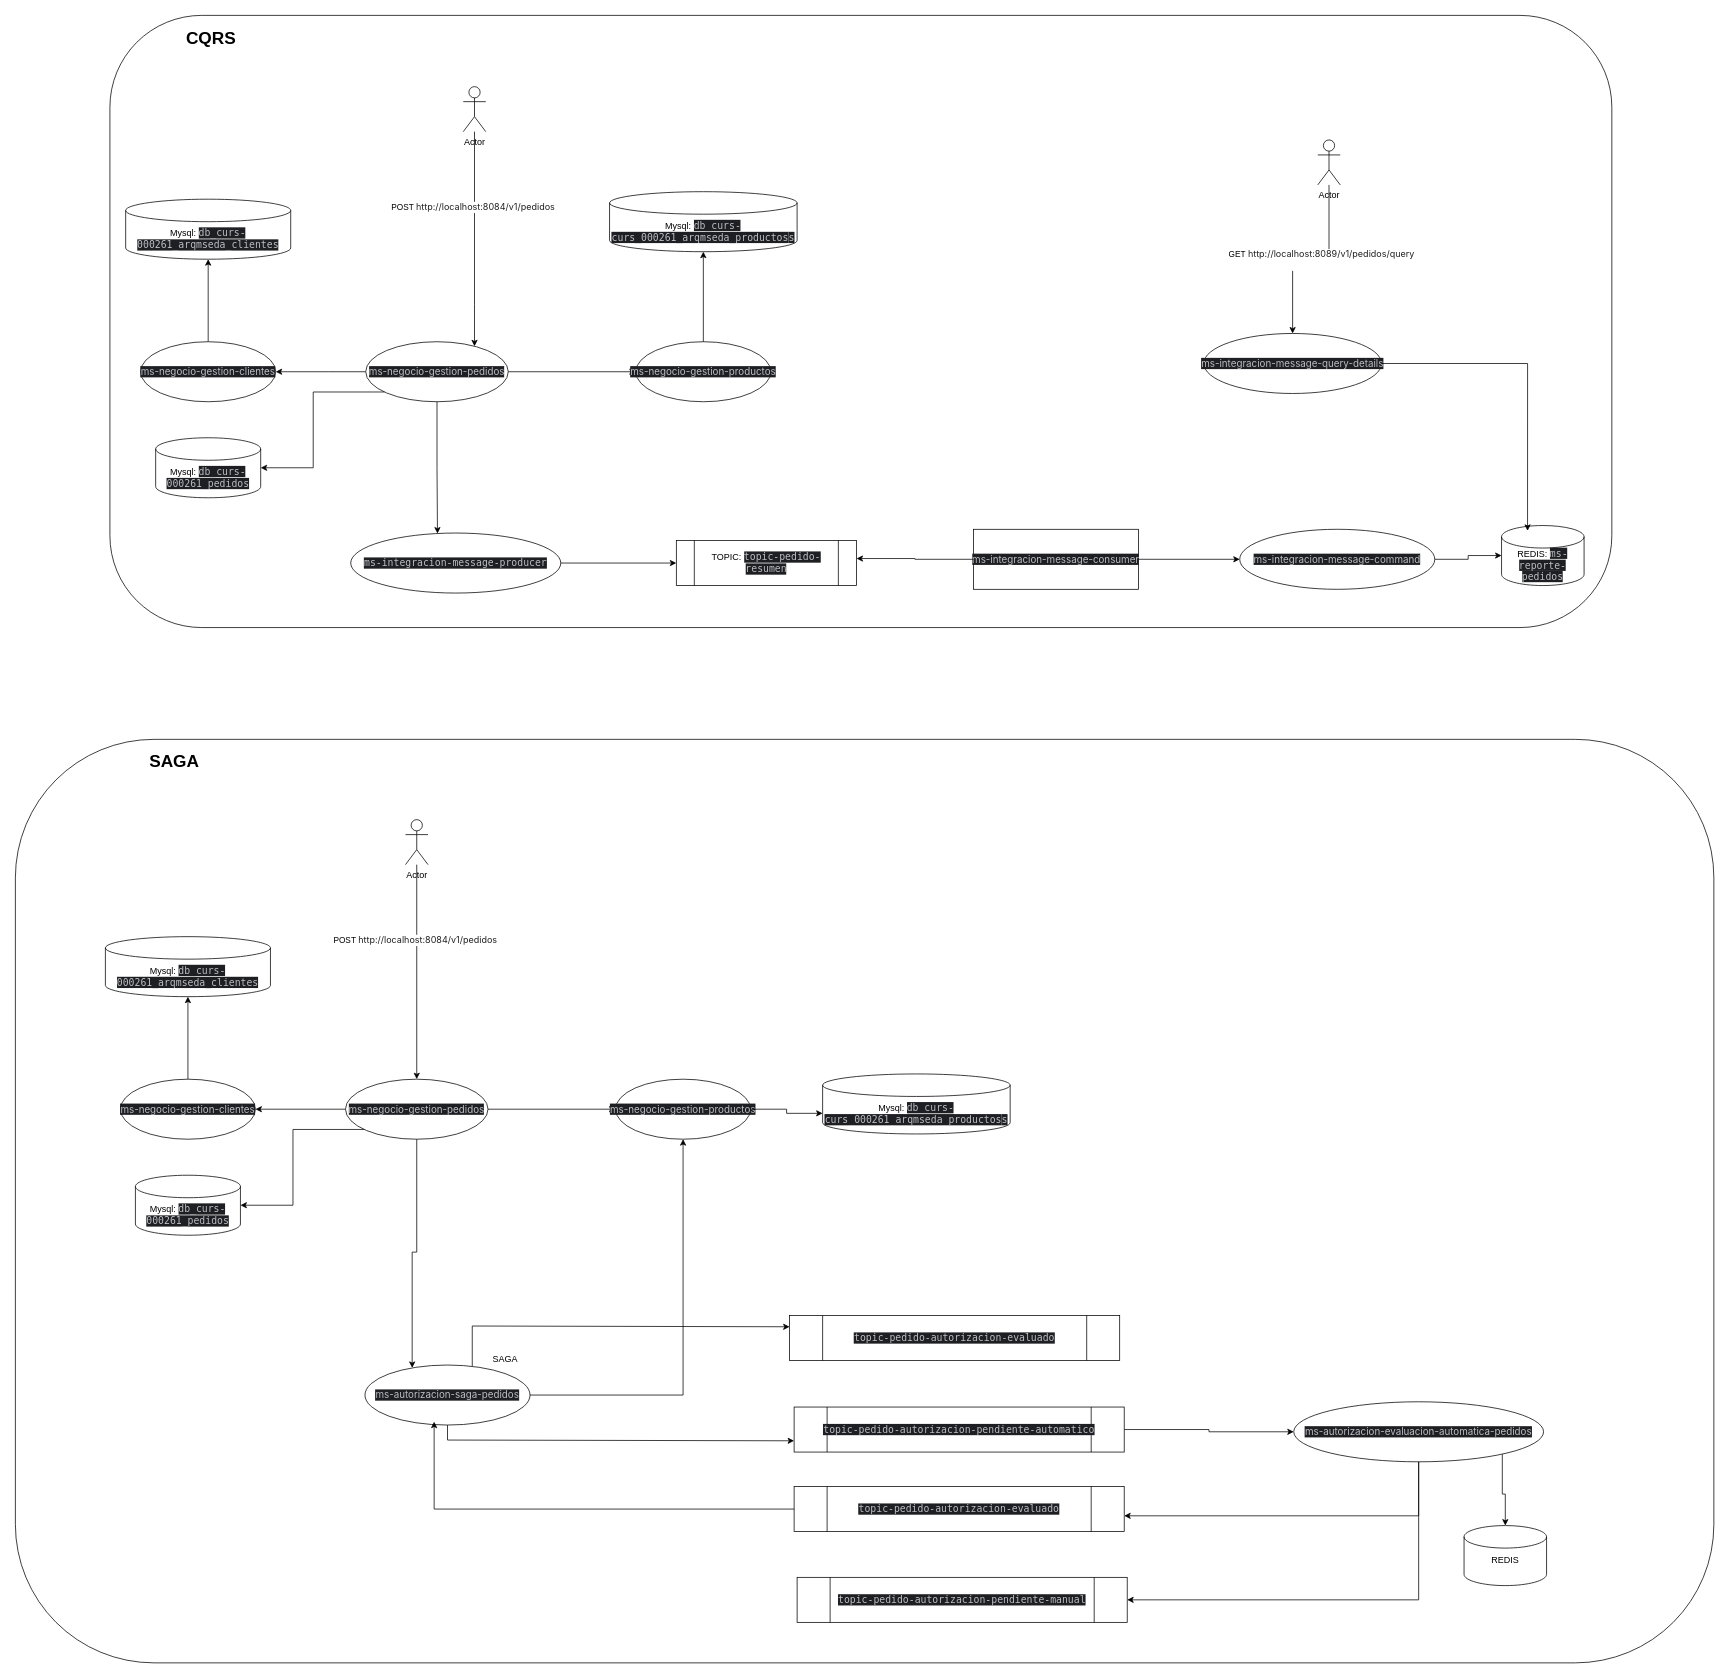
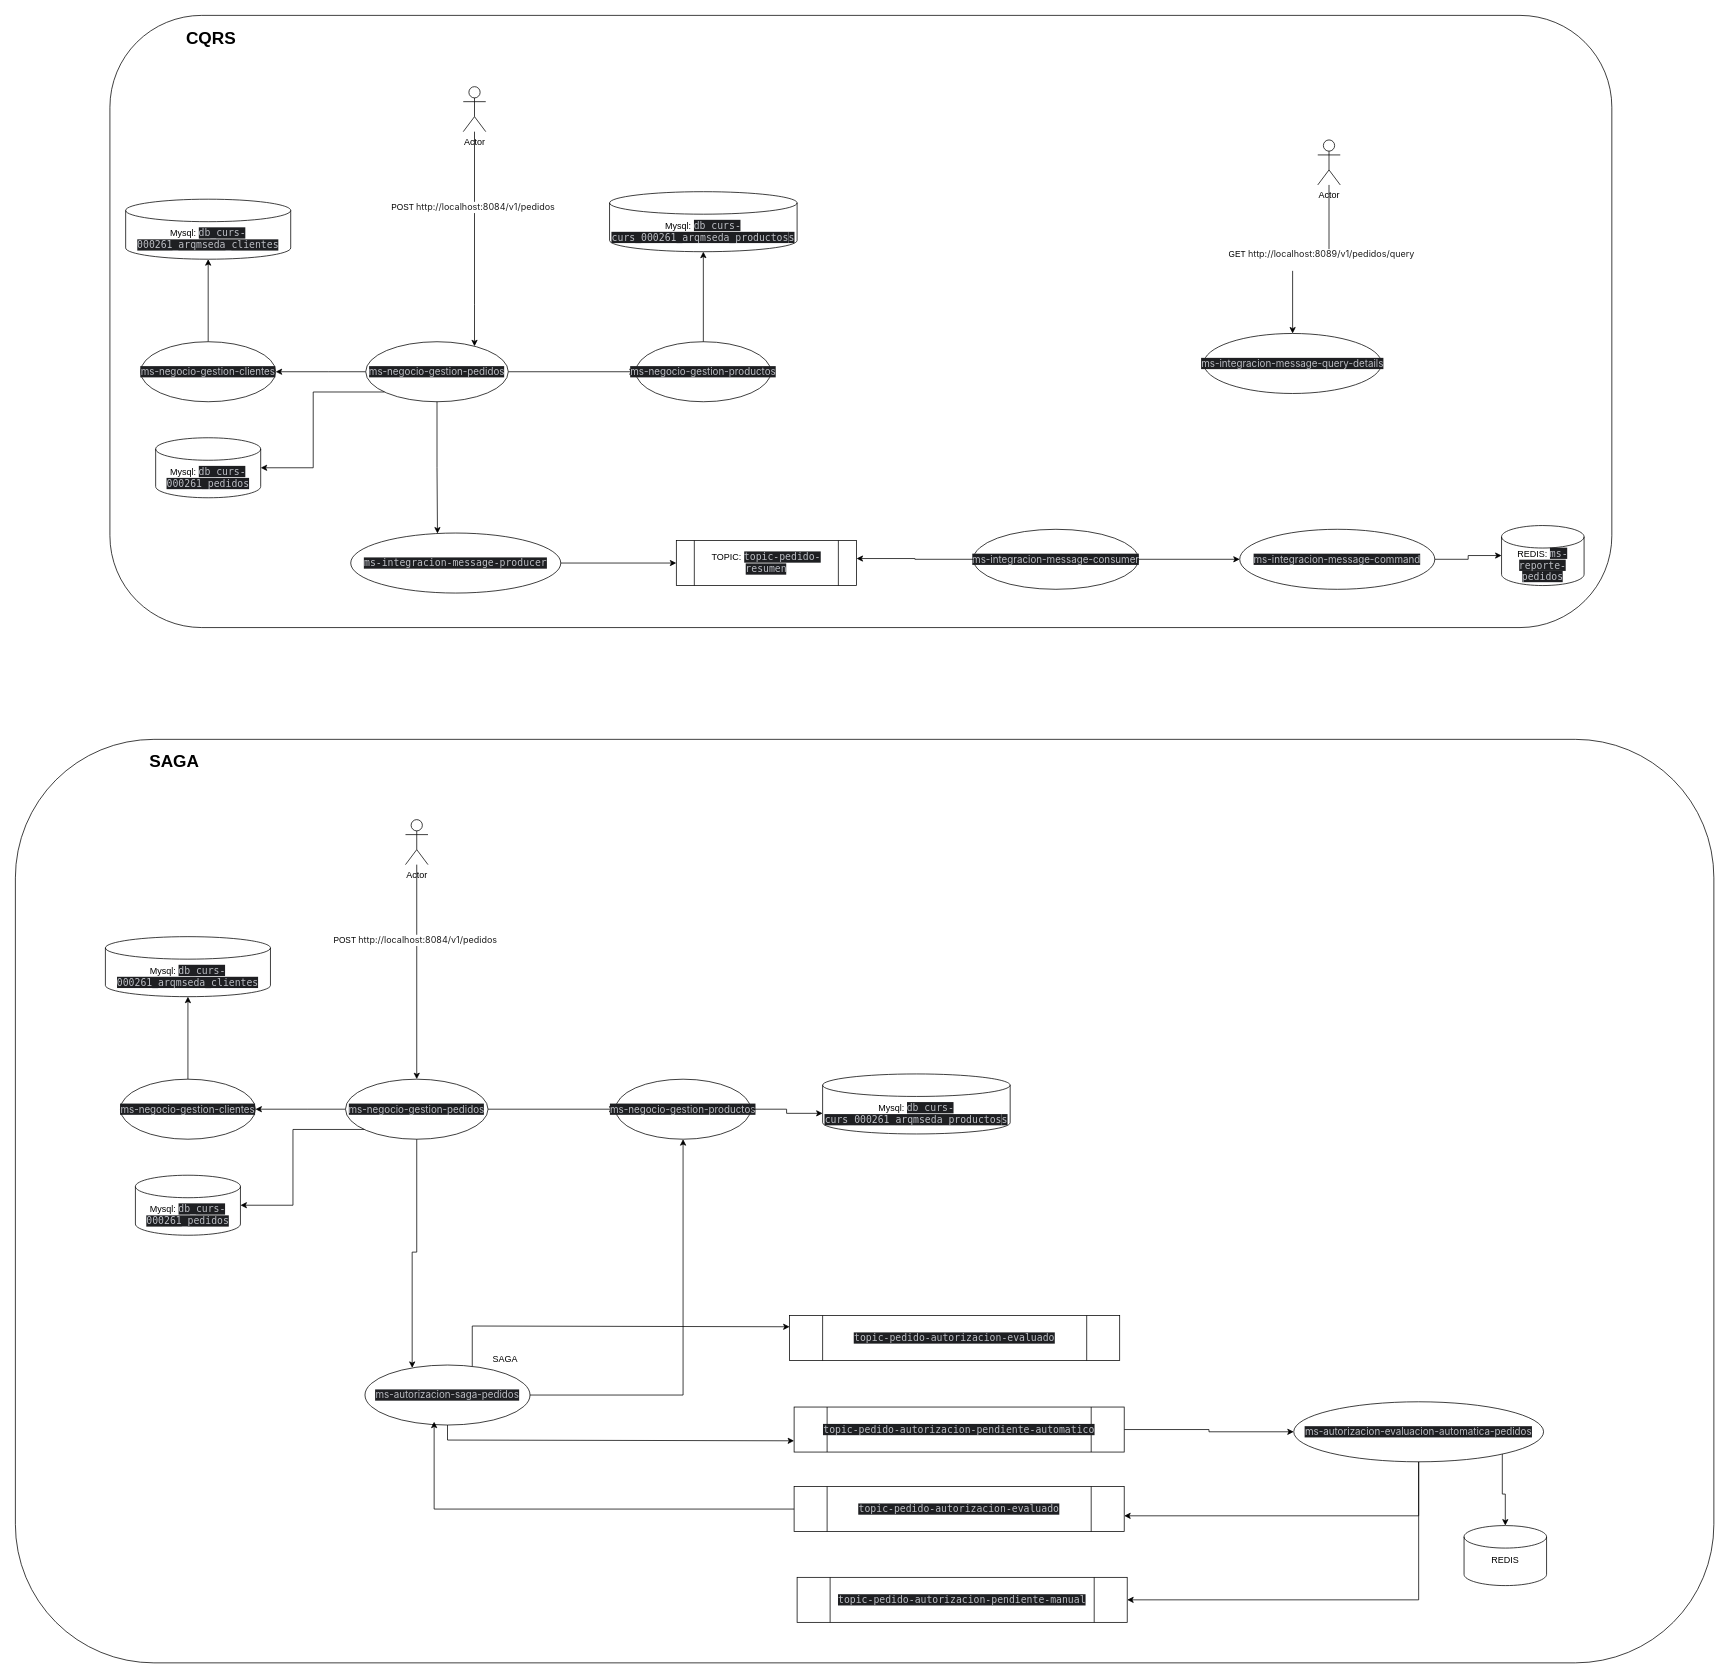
edge "ms-integracion-message-query-details" -> "REDIS: ms-reporte-pedidos": removed
node "ms-integracion-message-consumer": shape rectangle -> ellipse
